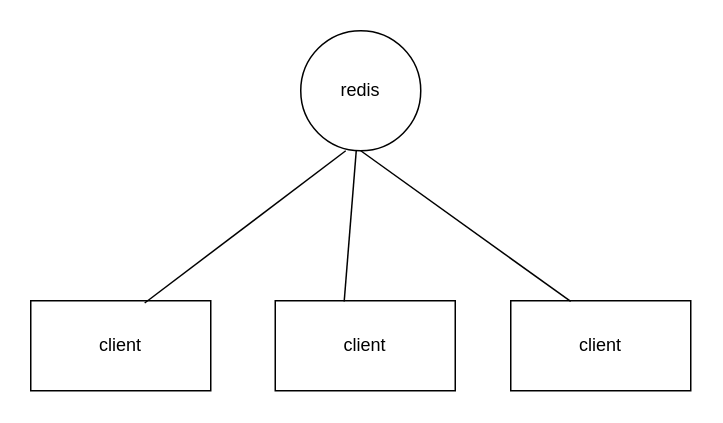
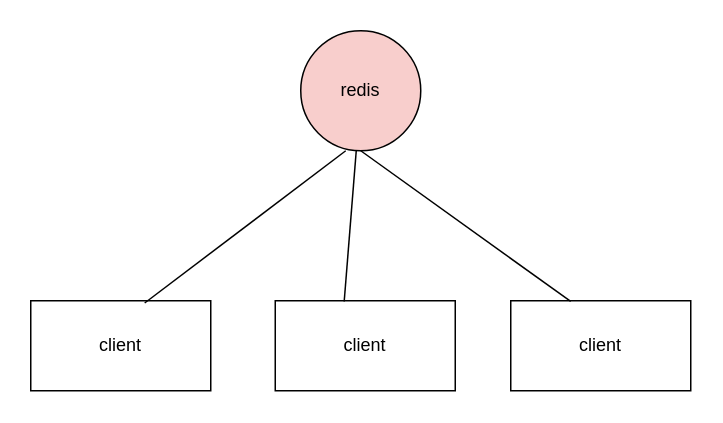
node "redis": fillcolor #ffffff -> #f8cecc
